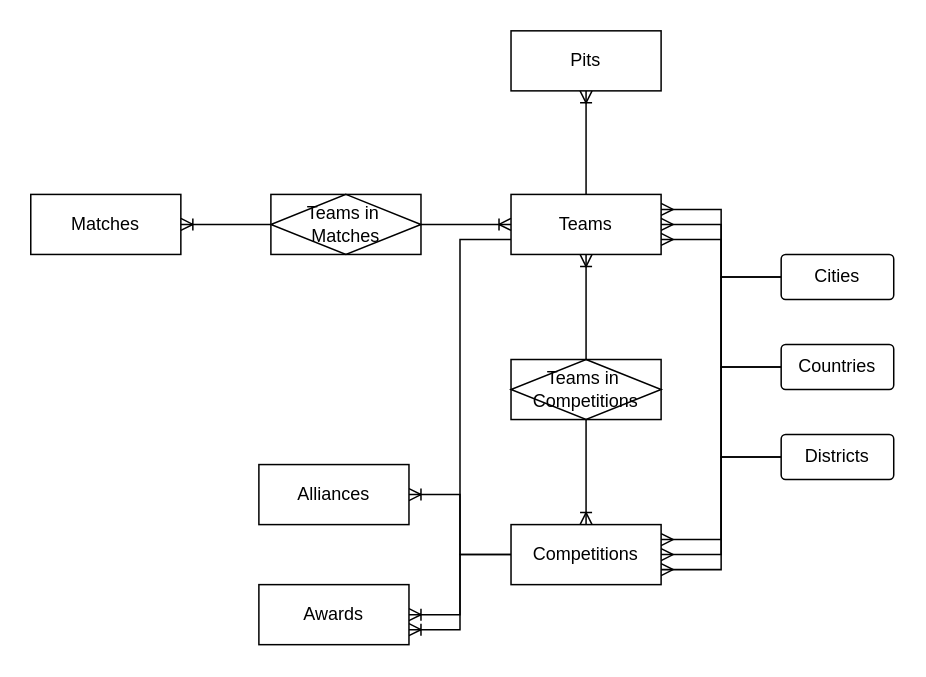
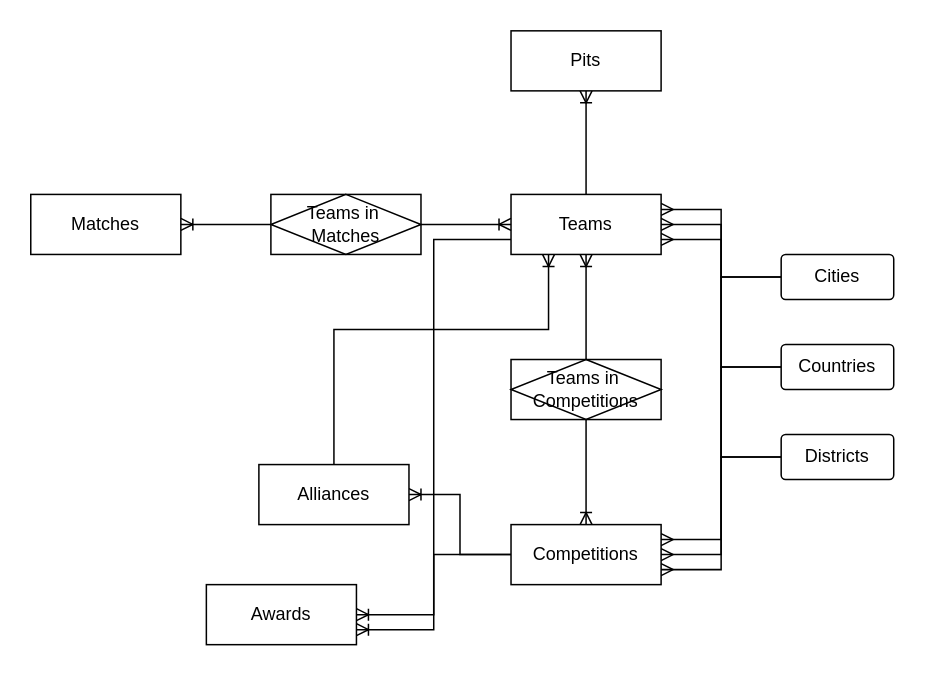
edge "Alliances" -> "Teams": added
node "Awards": moved (334, 614) -> (281, 614)
